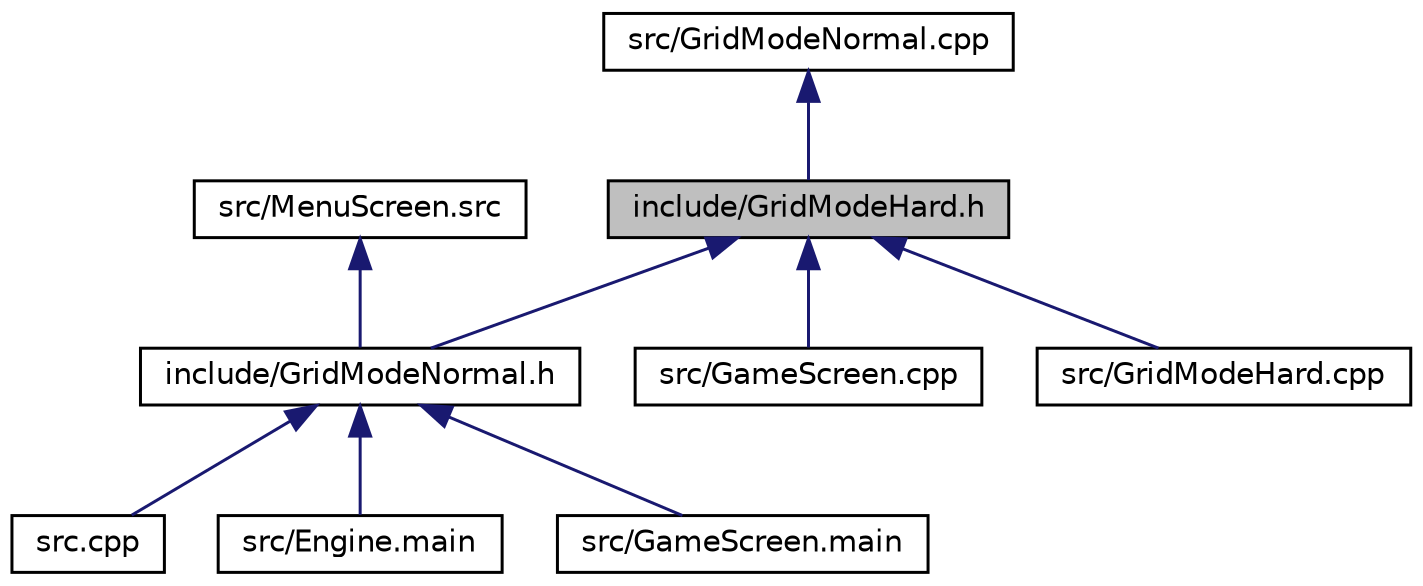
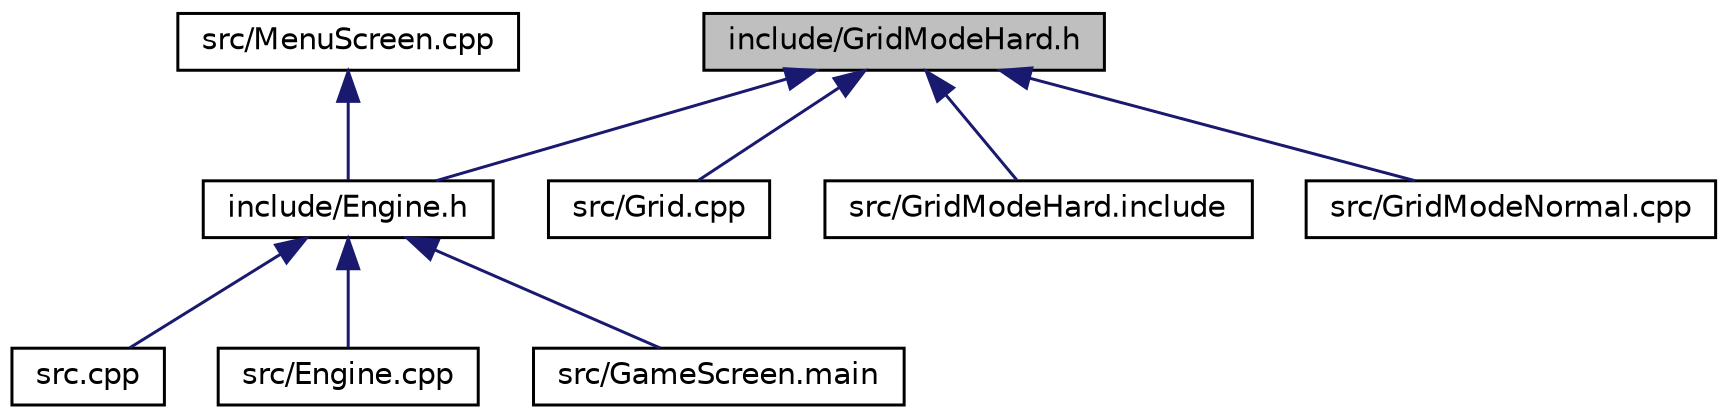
edge "include/GridModeHard.h" -> "src/GridModeNormal.cpp": reversed
node "src/MenuScreen.src": label "src/MenuScreen.src" -> "src/MenuScreen.cpp"
node "include/GridModeNormal.h": label "include/GridModeNormal.h" -> "include/Engine.h"
node "src/GameScreen.cpp": label "src/GameScreen.cpp" -> "src/Grid.cpp"
node "src/GridModeHard.cpp": label "src/GridModeHard.cpp" -> "src/GridModeHard.include"
node "src/Engine.main": label "src/Engine.main" -> "src/Engine.cpp"
